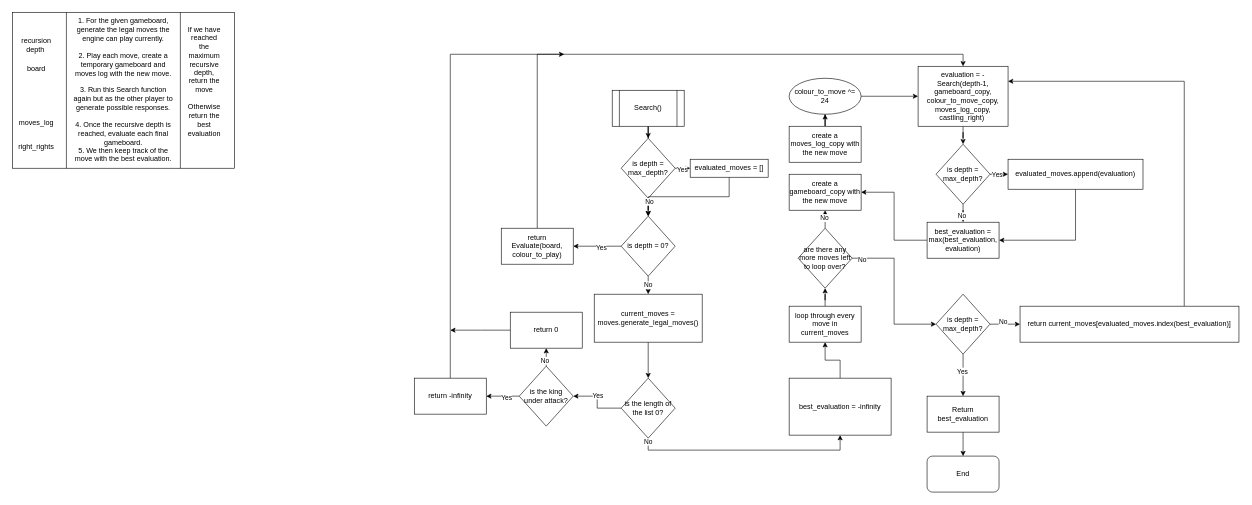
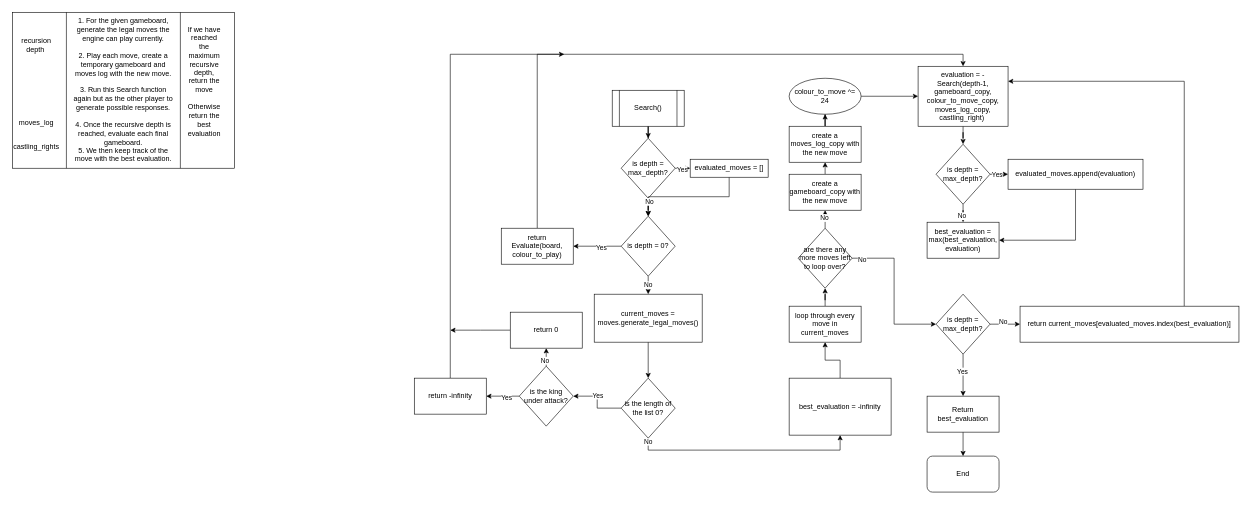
node "board": removed
node "right_rights": label "right_rights" -> "castling_rights"
edge "create a gameboard_copy with the new move" -> "create a moves_log_copy with the new move": added
edge "best_evaluation = max(best_evaluation, evaluation)" -> "create a gameboard_copy with the new move": removed
